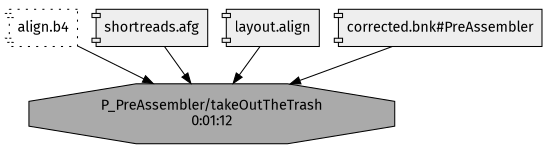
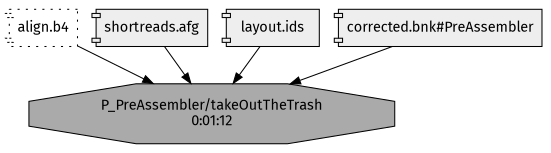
node "layout.align": label "layout.align" -> "layout.ids"
